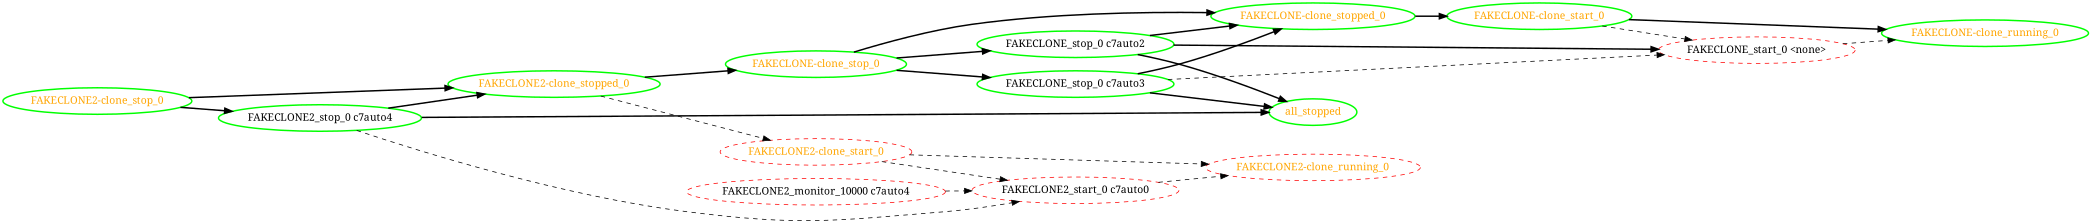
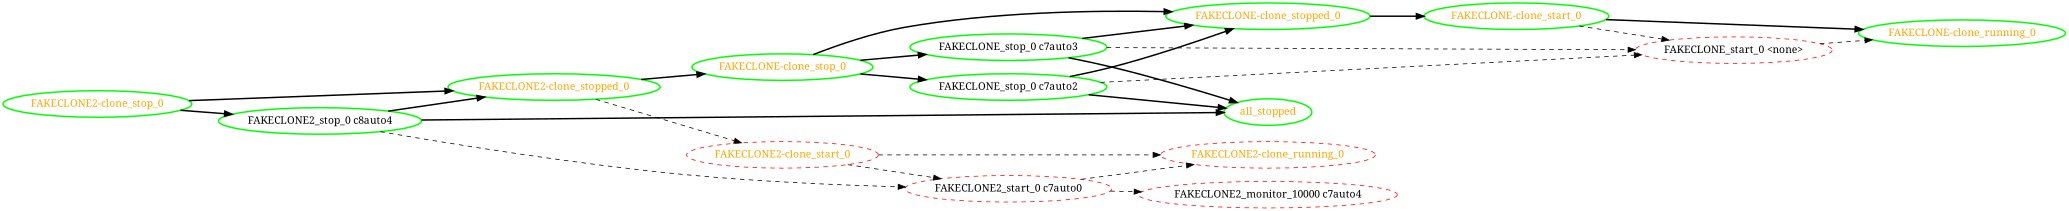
edge "FAKECLONE_stop_0 c7auto2" -> "FAKECLONE_start_0 <none>": style bold -> dashed
node "FAKECLONE2_stop_0 c7auto4": label "FAKECLONE2_stop_0 c7auto4" -> "FAKECLONE2_stop_0 c8auto4"
edge "FAKECLONE2_monitor_10000 c7auto4" -> "FAKECLONE2_start_0 c7auto0": reversed
